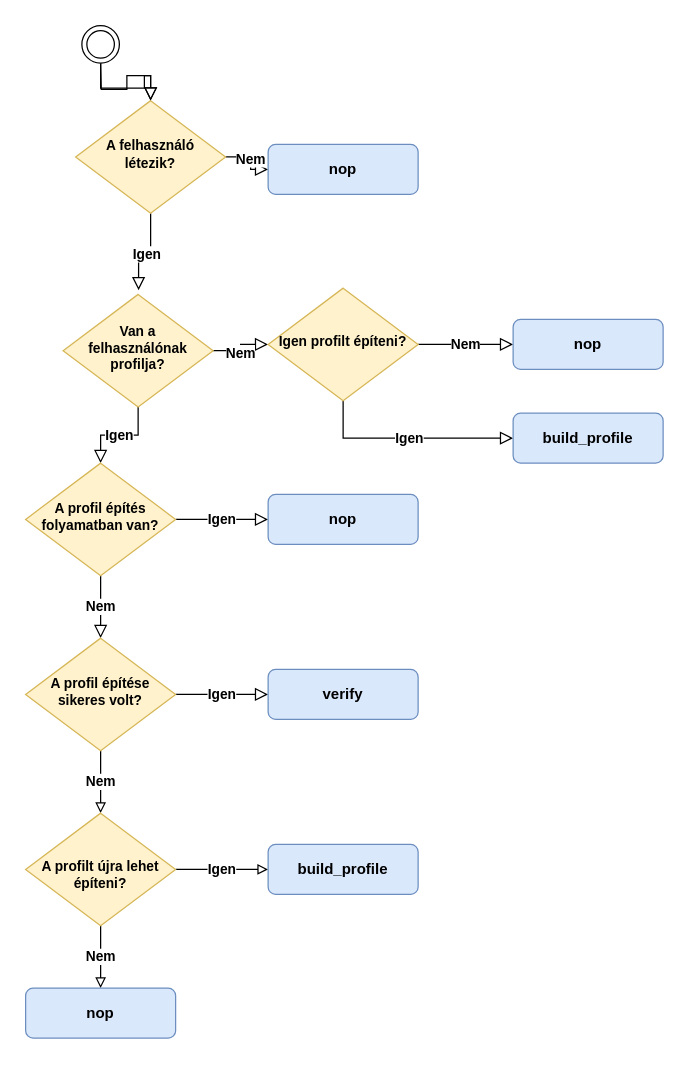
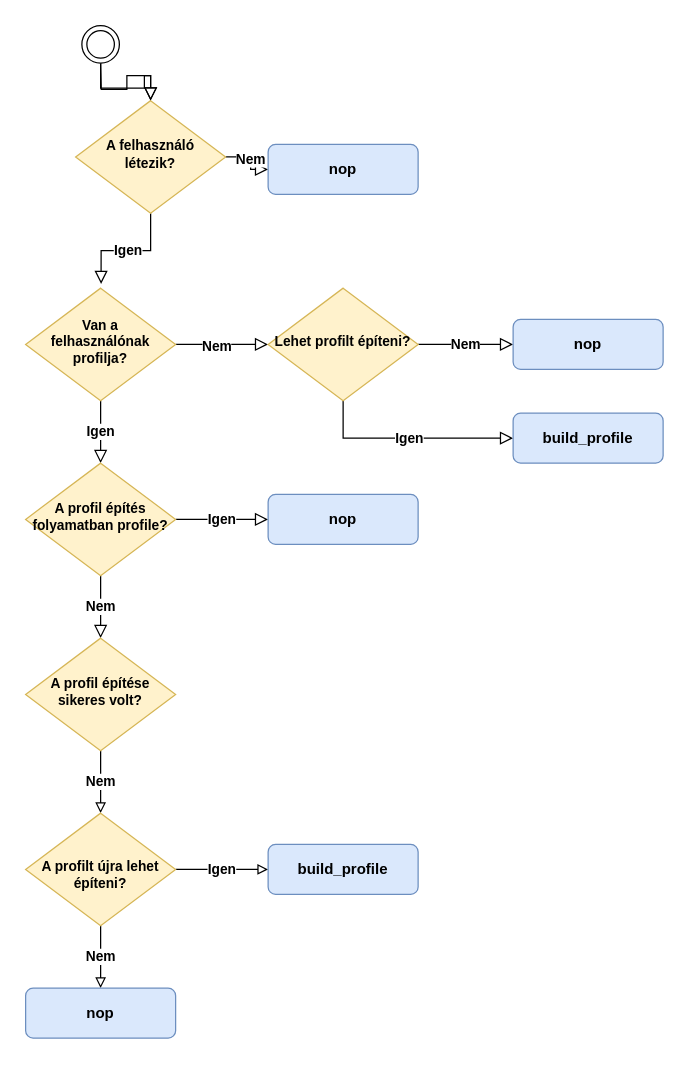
node "Igen profilt építeni?": label "Igen profilt építeni?" -> "Lehet profilt építeni?"
node "Van a felhasználónak profilja?": moved (138, 351) -> (101, 344)
node "A profil építés folyamatban van?": label "A profil építés folyamatban van?" -> "A profil építés folyamatban profile?"
edge "A profil építése sikeres volt?" -> "verify": removed, label "Igen"
node "verify": removed
